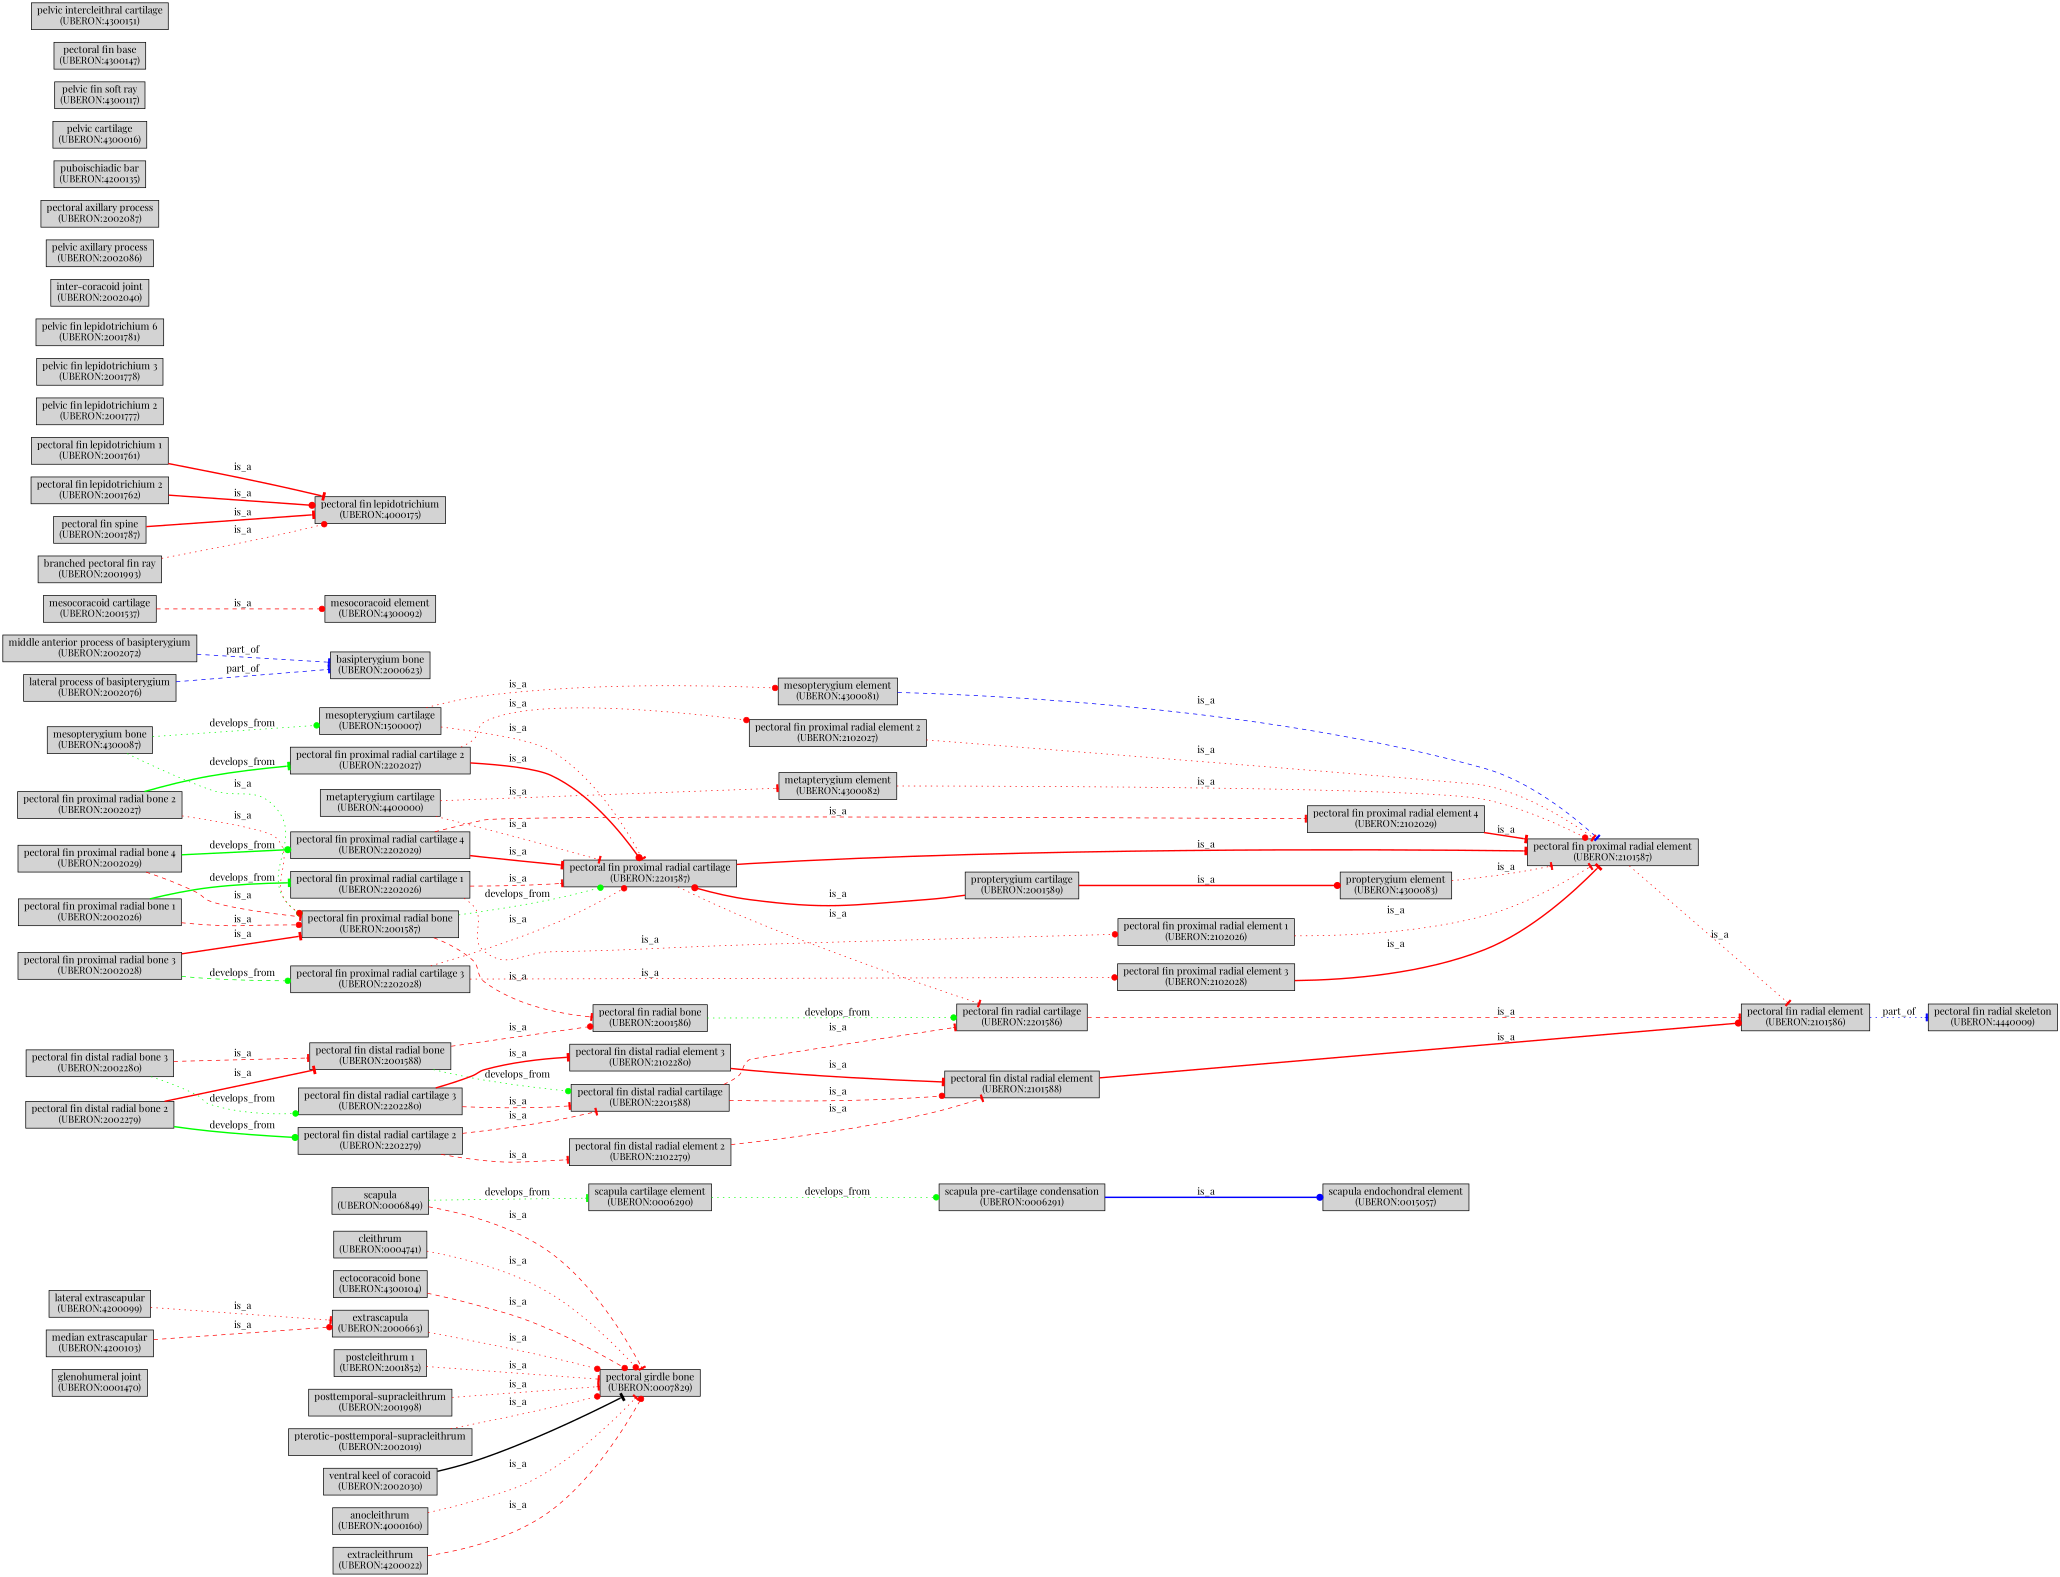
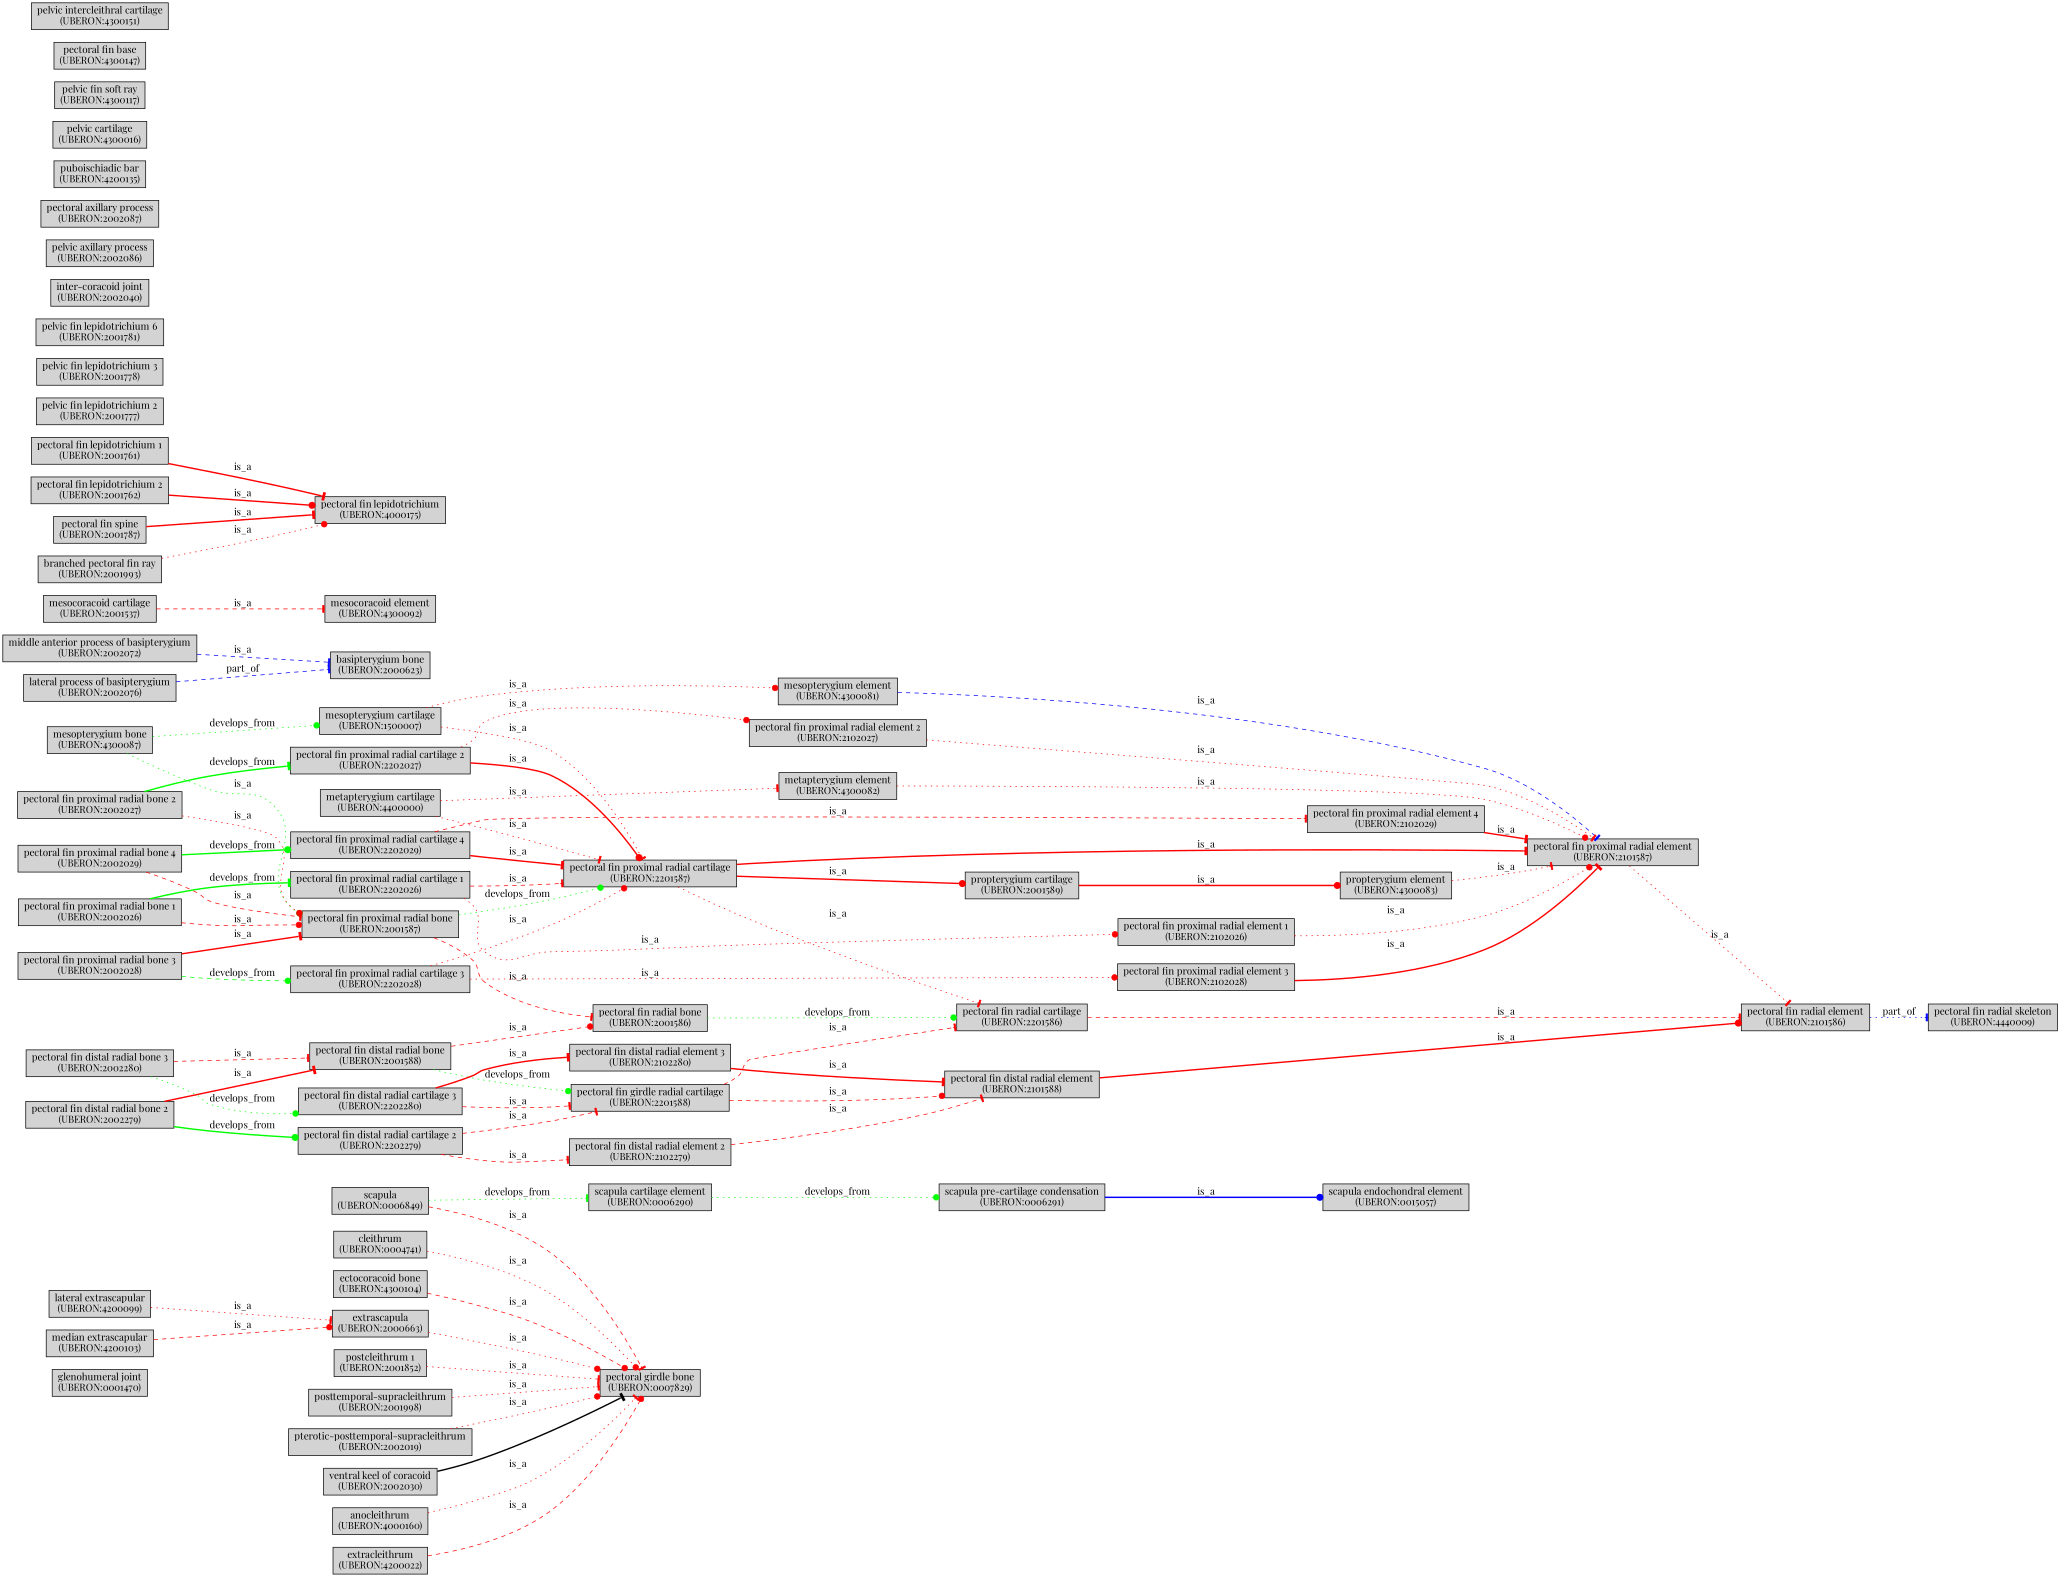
edge "mesocoracoid cartilage (UBERON:2001537)" -> "mesocoracoid element (UBERON:4300092)": arrowhead dot -> tee
edge "middle anterior process of basipterygium (UBERON:2002072)" -> "basipterygium bone (UBERON:2000623)": label "part_of" -> "is_a"
edge "propterygium cartilage (UBERON:2001589)" -> "pectoral fin proximal radial cartilage (UBERON:2201587)": reversed
edge "pectoral fin proximal radial element 1 (UBERON:2102026)" -> "pectoral fin proximal radial element (UBERON:2101587)": arrowhead tee -> dot
node "pectoral fin distal radial cartilage (UBERON:2201588)": label "pectoral fin distal radial cartilage (UBERON:2201588)" -> "pectoral fin girdle radial cartilage (UBERON:2201588)"
